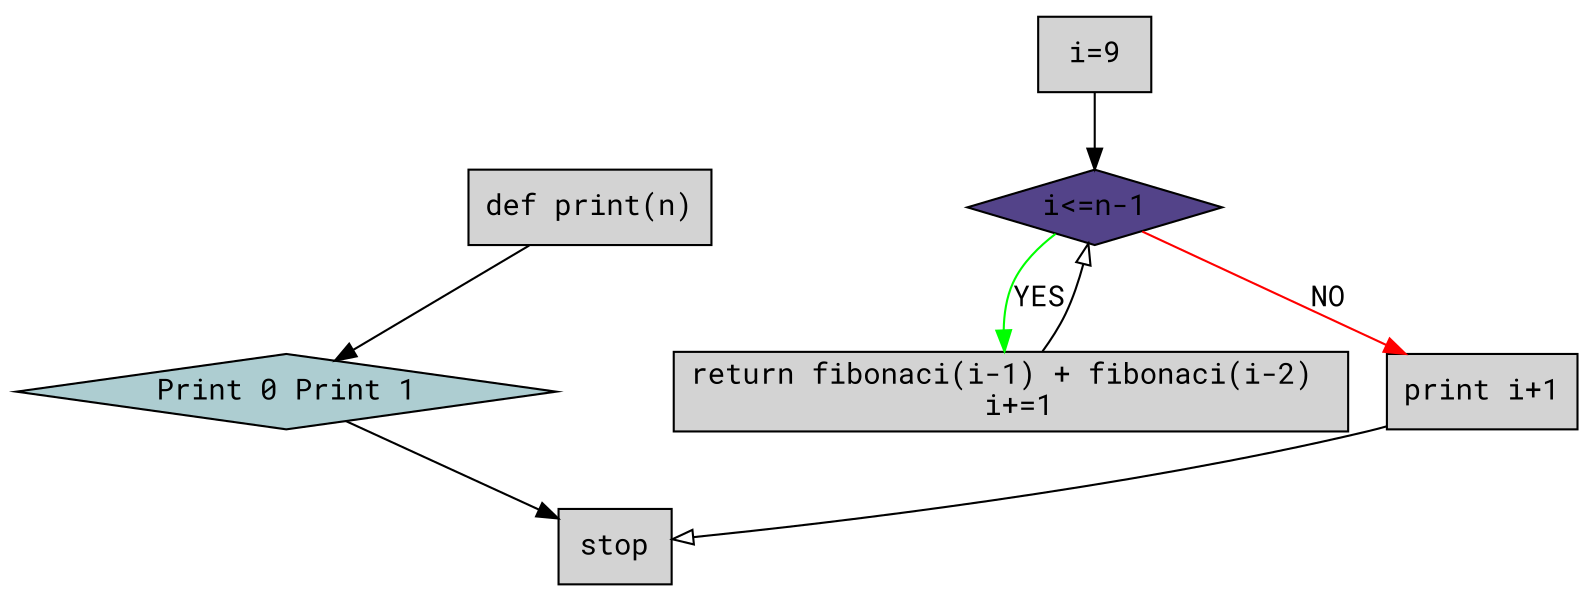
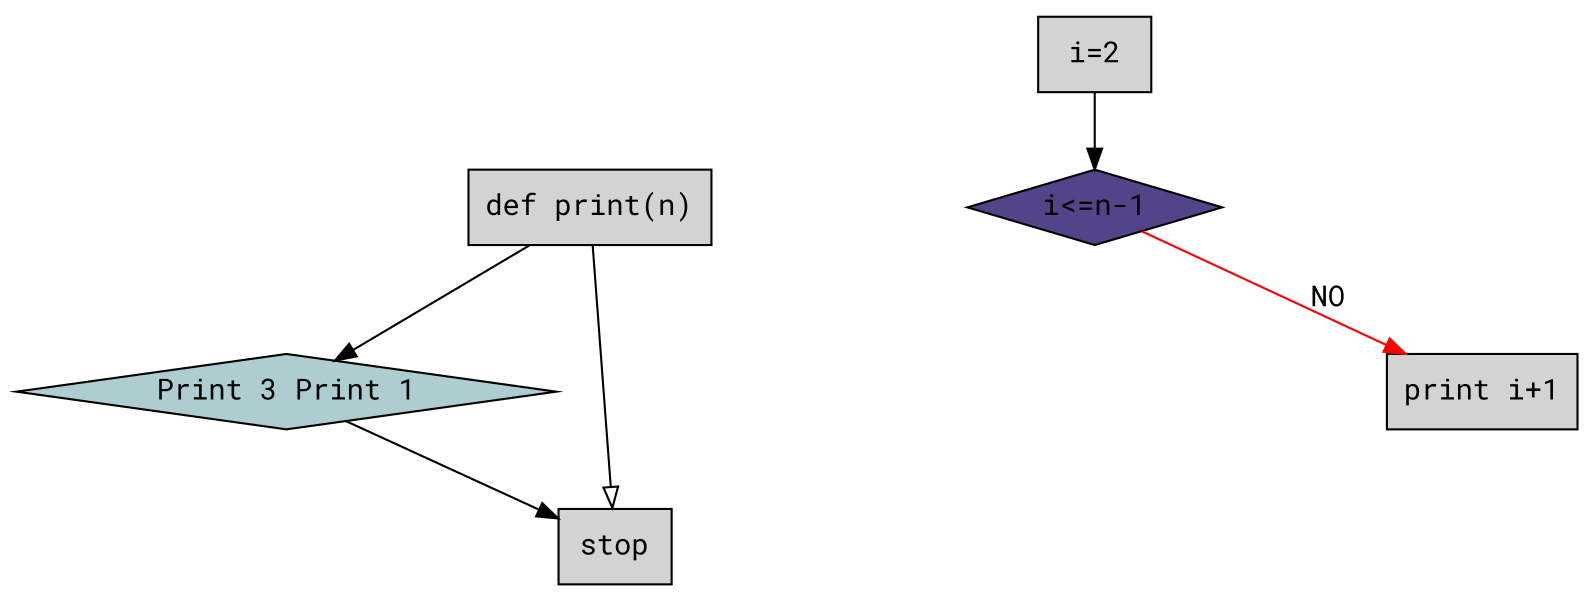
node "i=9": label "i=9" -> "i=2"
node "Print 0 Print 1": label "Print 0 Print 1" -> "Print 3 Print 1"
node "return fibonaci(i-1) + fibonaci(i-2) i+=1": removed
edge "print i+1" -> "stop": now "def print(n)" -> "stop"
